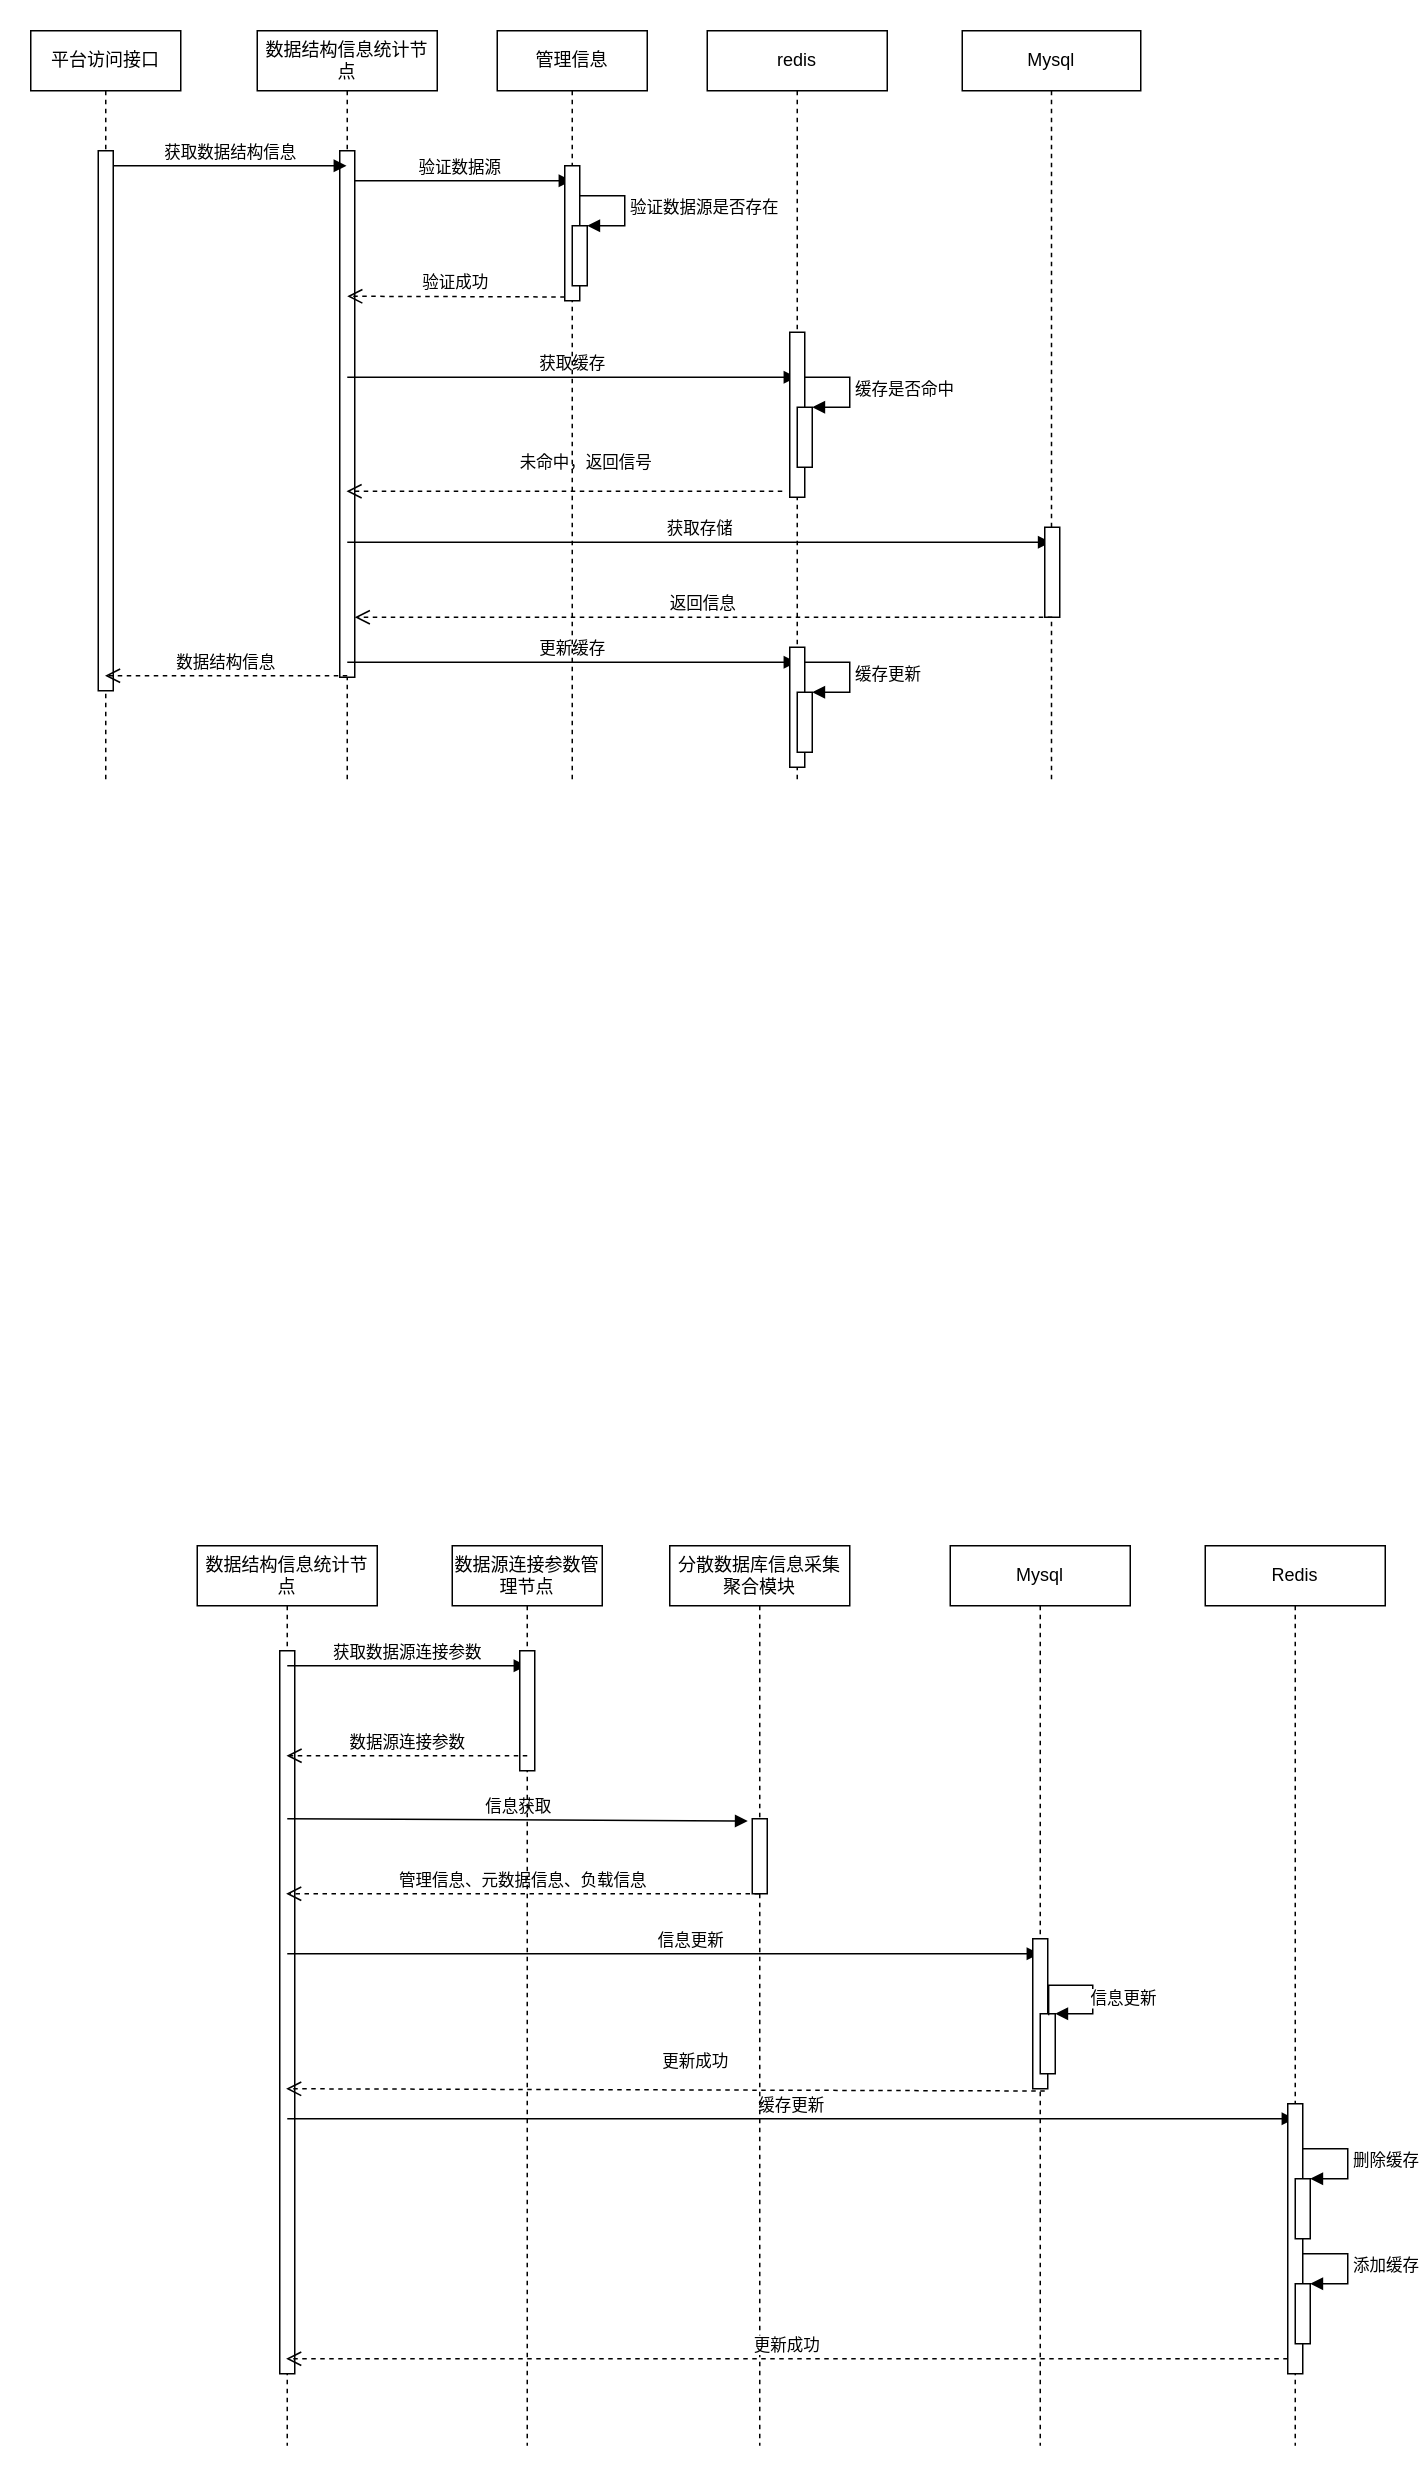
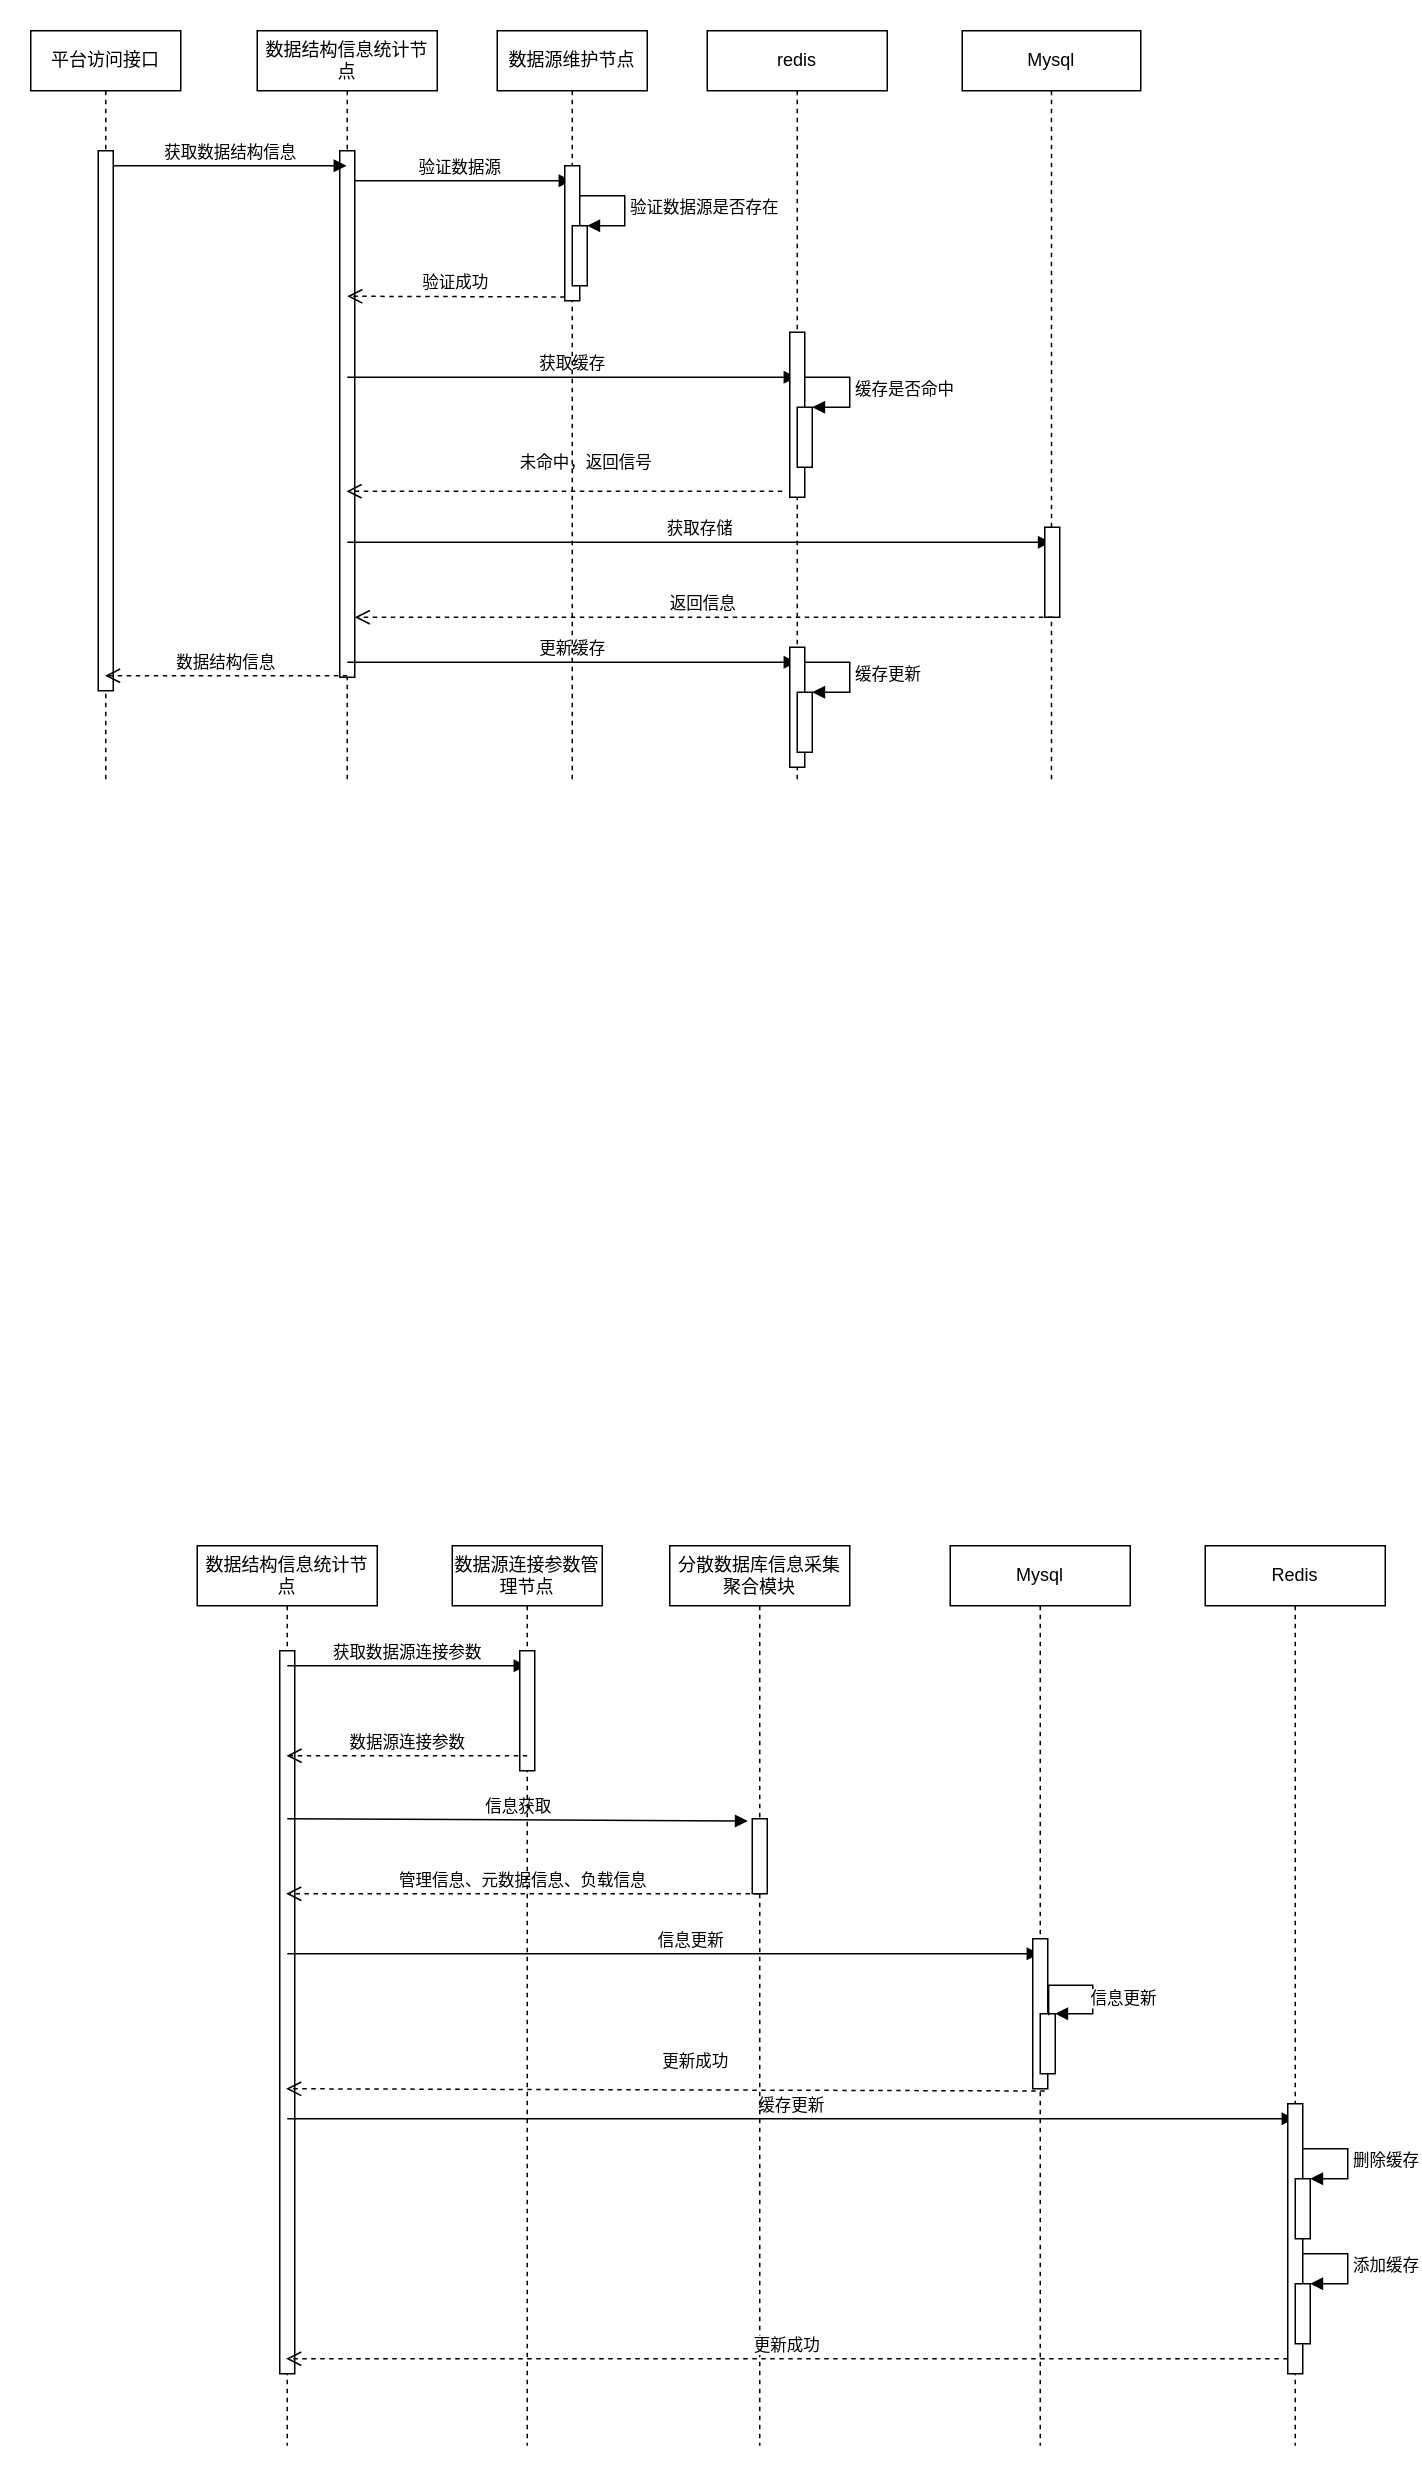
node "管理信息": label "管理信息" -> "数据源维护节点"
